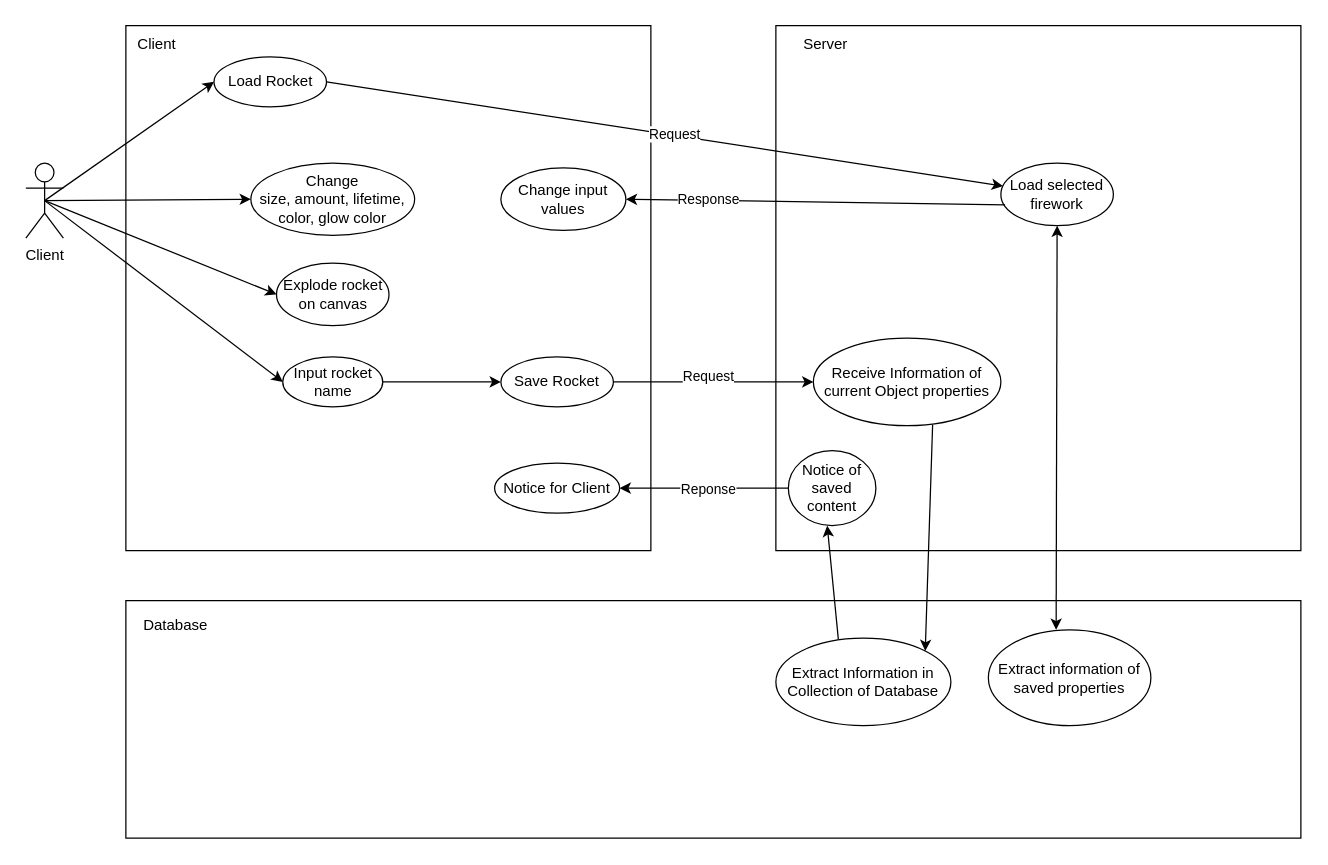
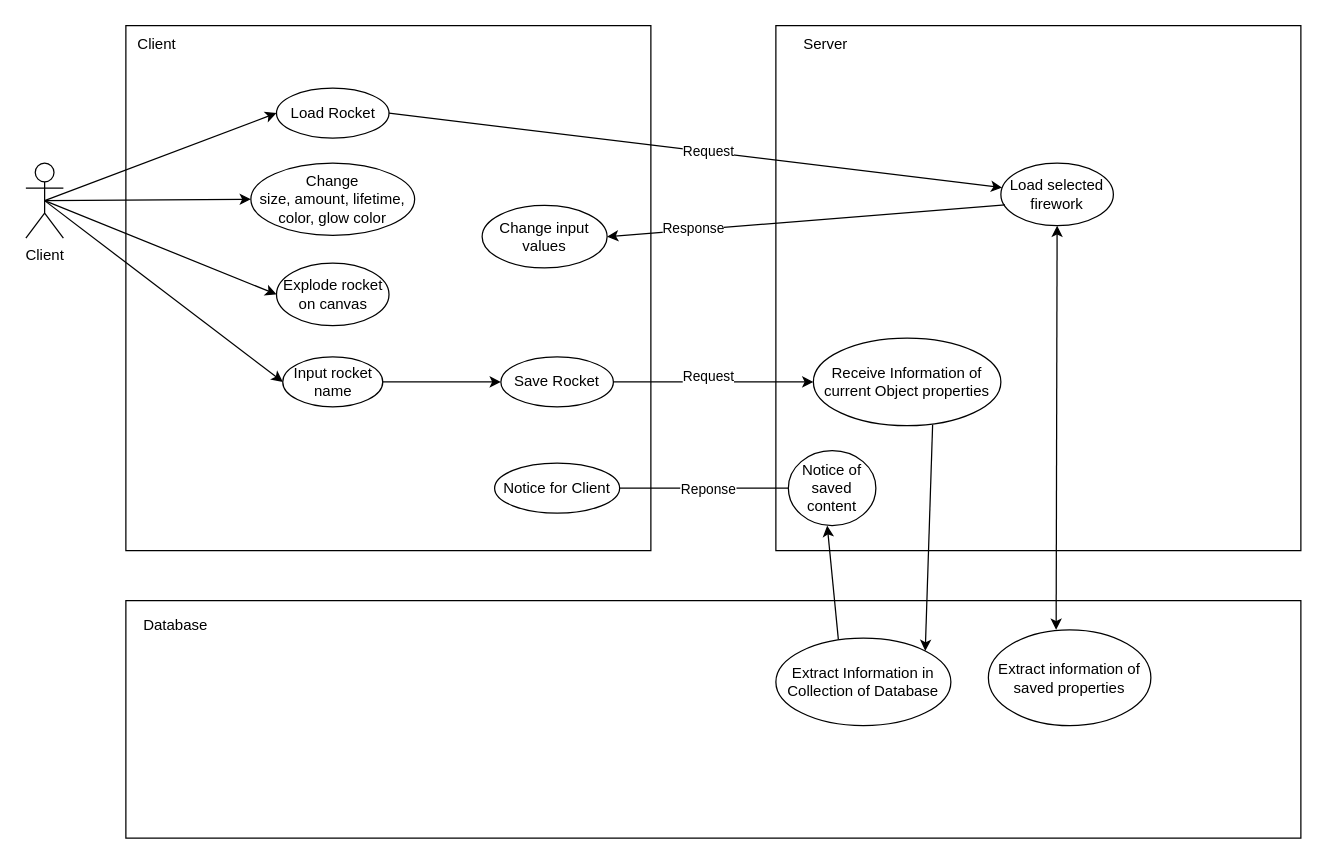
node "Load Rocket": moved (270, 82) -> (333, 113)
node "Change input values": moved (563, 199) -> (544, 237)
edge "Notice of saved content" -> "Notice for Client": arrowhead classic -> none
